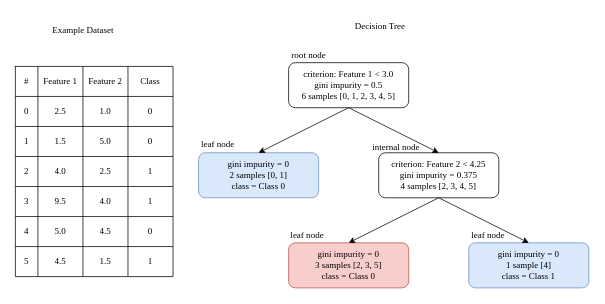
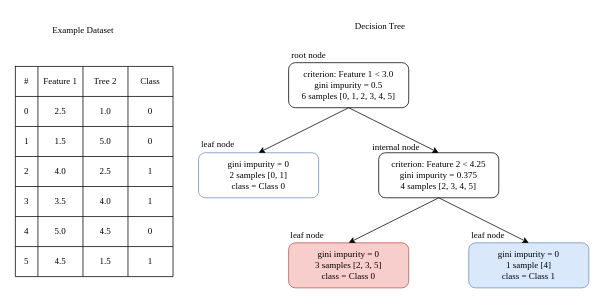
node "Feature 2": label "Feature 2" -> "Tree 2"
node "gini impurity = 0 2 samples [0, 1] class = Class 0": fillcolor #dae8fc -> #ffffff
node "9.5": label "9.5" -> "3.5"
